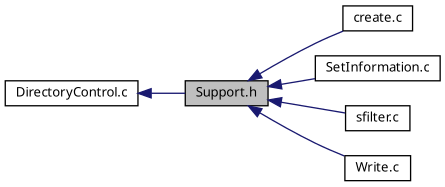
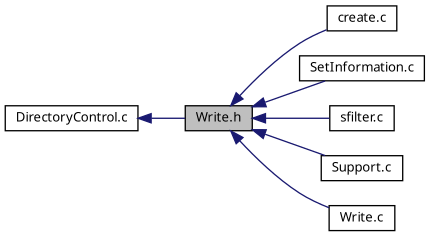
node "Support.h": label "Support.h" -> "Write.h"
node "Support.c": added
